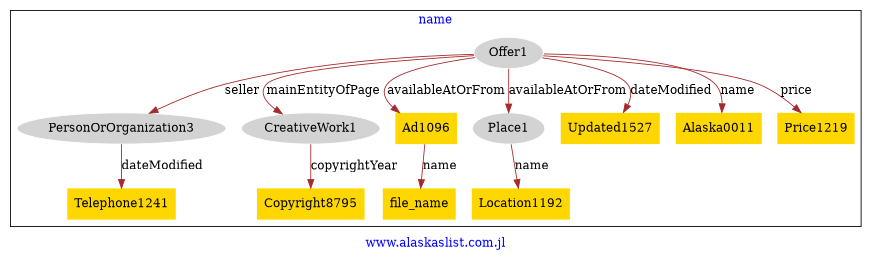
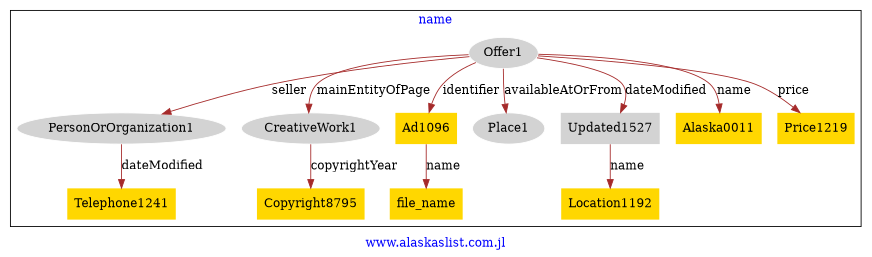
edge "Offer1" -> "Ad1096": label "availableAtOrFrom" -> "identifier"
node "PersonOrOrganization3": label "PersonOrOrganization3" -> "PersonOrOrganization1"
node "Updated1527": fillcolor gold -> lightgray
edge "Place1" -> "Location1192": now "Updated1527" -> "Location1192"
